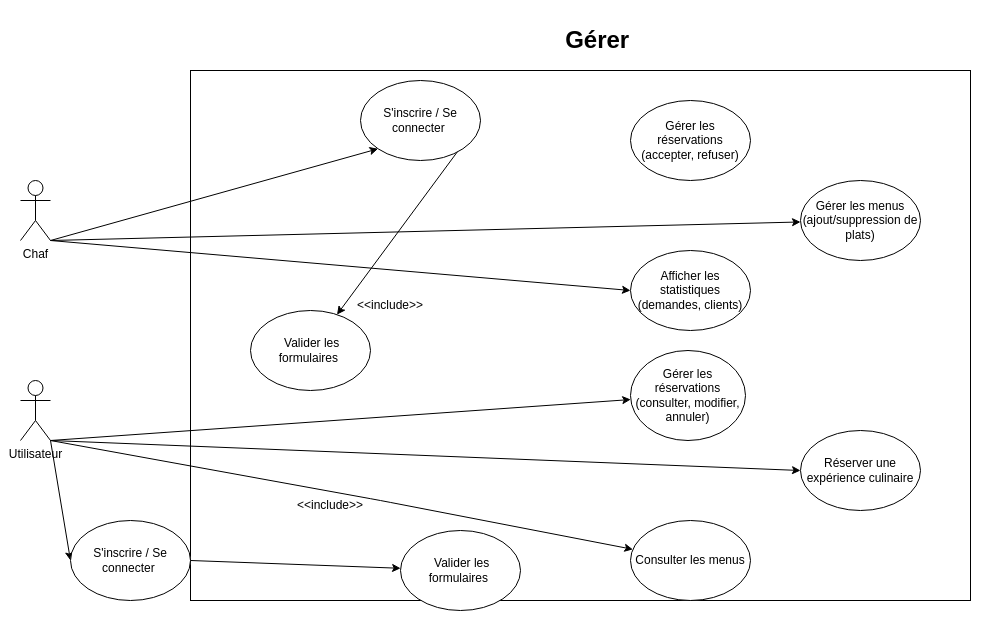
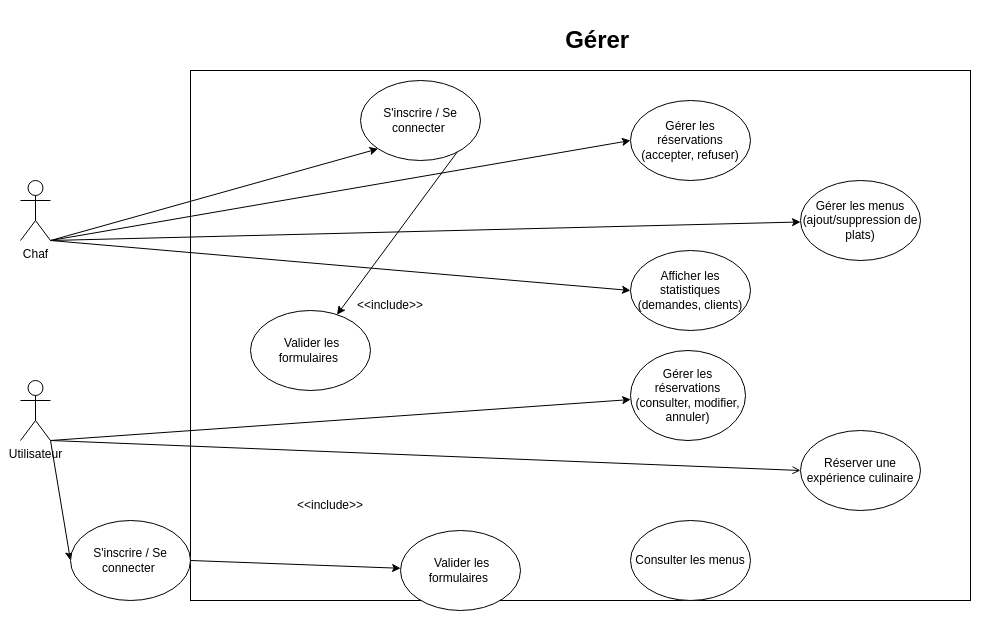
edge "Chaf" -> "Gérer les réservations (accepter, refuser)": added
edge "Utilisateur" -> "Réserver une expérience culinaire": arrowhead classic -> open
edge "Utilisateur" -> "Consulter les menus": removed
